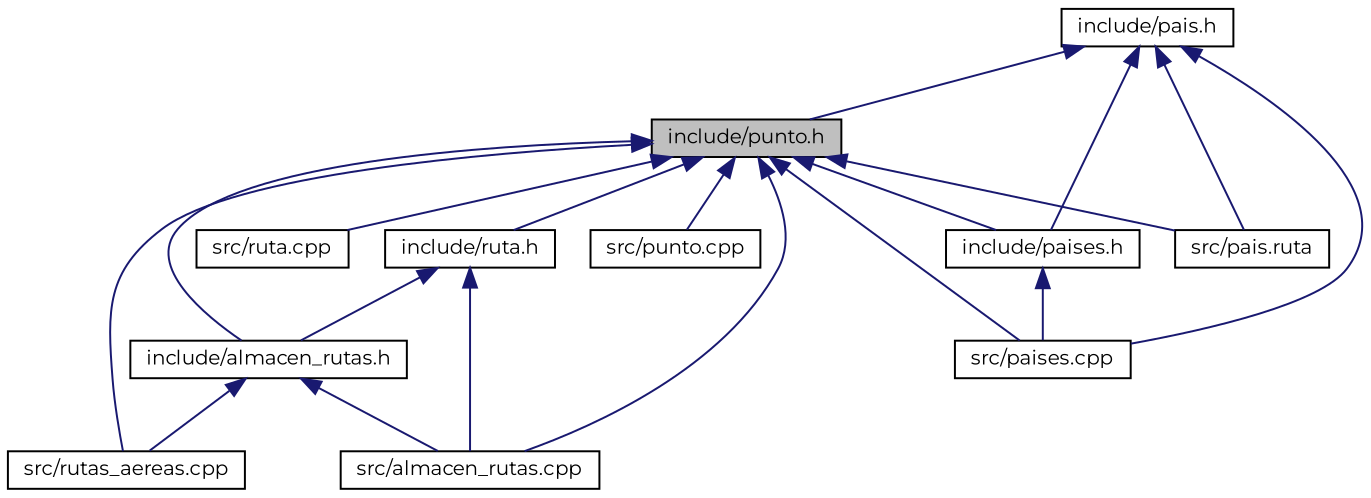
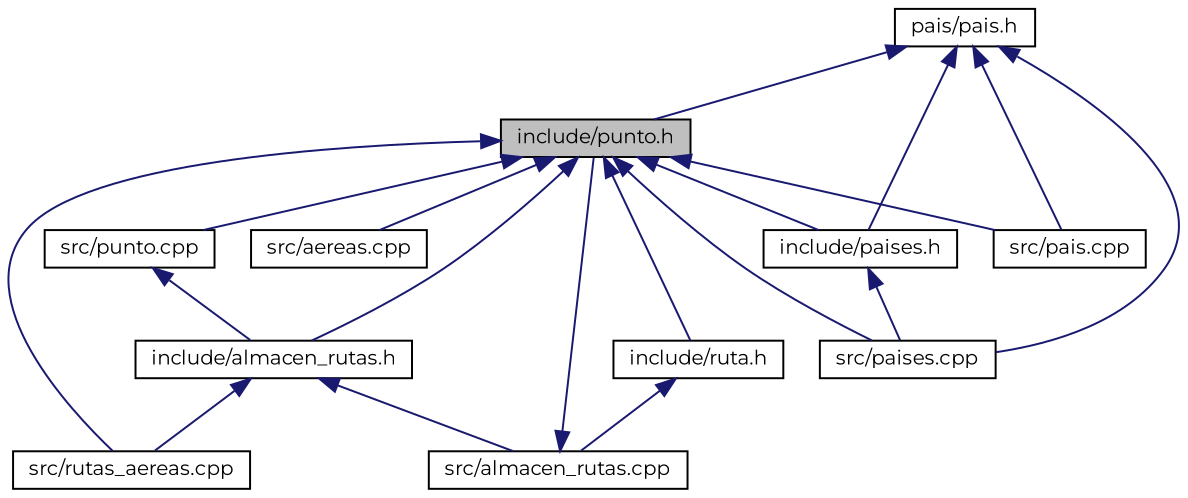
node "include/pais.h": label "include/pais.h" -> "pais/pais.h"
node "src/ruta.cpp": label "src/ruta.cpp" -> "src/aereas.cpp"
node "src/pais.ruta": label "src/pais.ruta" -> "src/pais.cpp"
edge "include/almacen_rutas.h" -> "include/ruta.h": now "include/almacen_rutas.h" -> "src/punto.cpp"
edge "src/almacen_rutas.cpp" -> "include/punto.h": reversed
